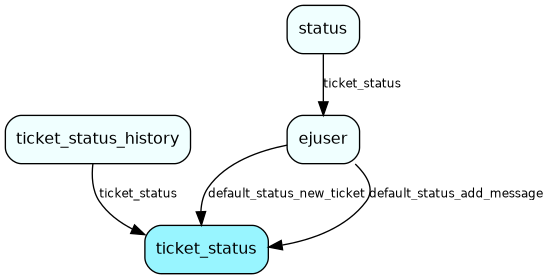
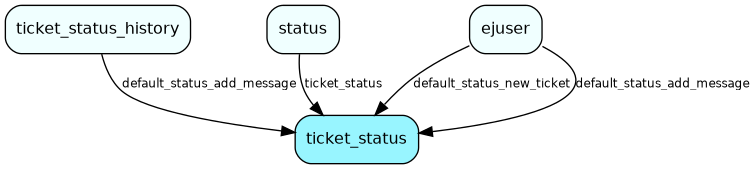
edge "status" -> "ejuser": now "status" -> "ticket_status"
edge "ticket_status_history" -> "ticket_status": label "ticket_status" -> "default_status_add_message"
